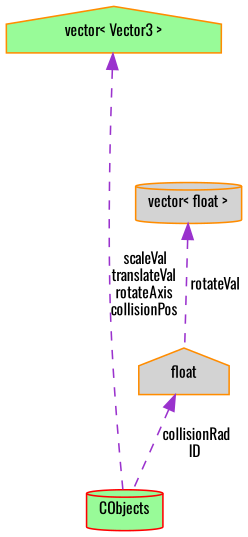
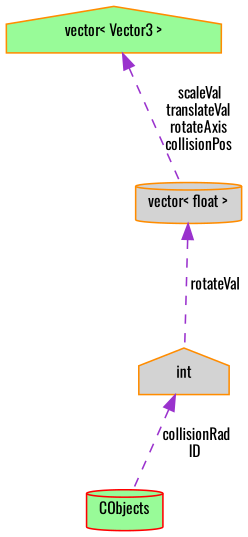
edge "CObjects" -> "vector< Vector3 >": now "vector< float >" -> "vector< Vector3 >"
node "float": label "float" -> "int"
